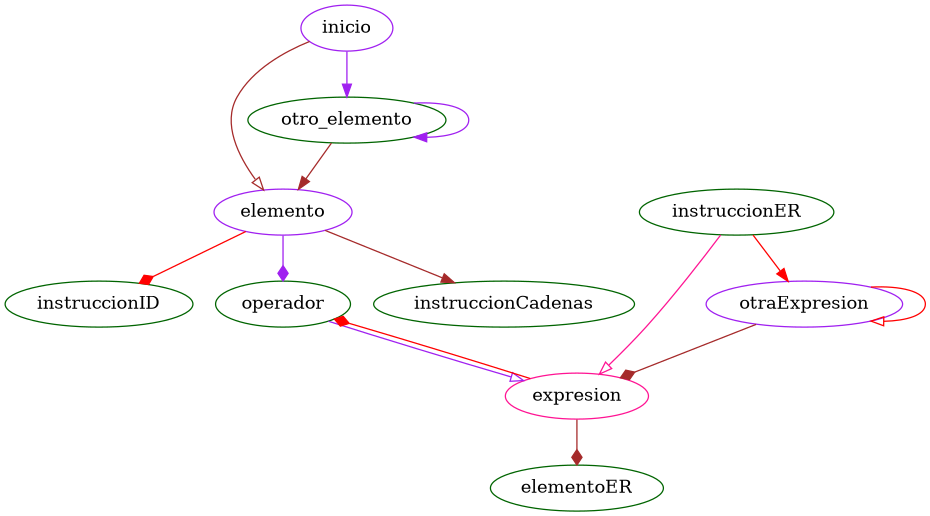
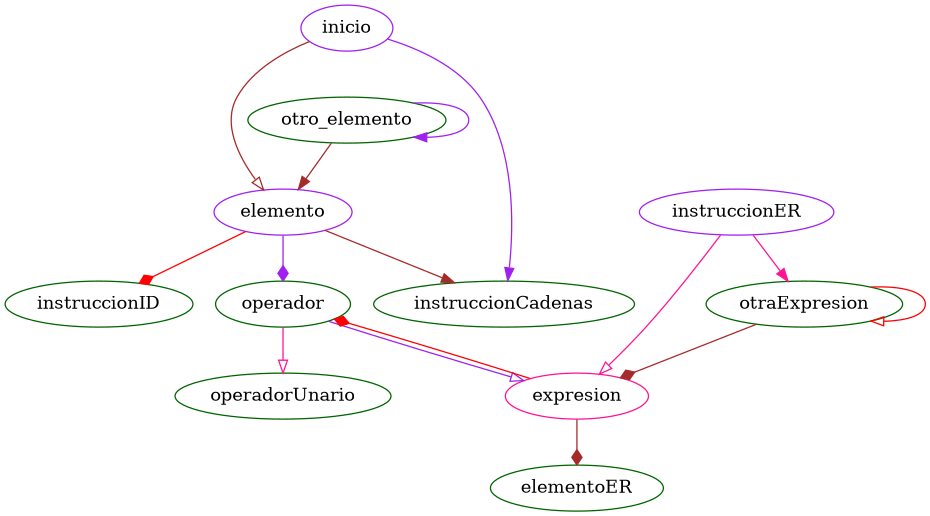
edge "inicio" -> "otro_elemento": now "inicio" -> "instruccionCadenas"
node "instruccionER": color darkgreen -> purple
edge "instruccionER" -> "otraExpresion": color red -> deeppink
node "otraExpresion": color purple -> darkgreen
node "operadorUnario": added
